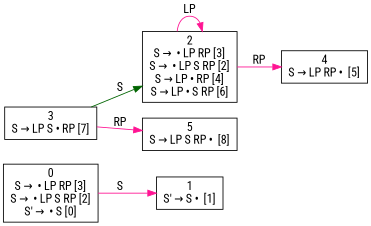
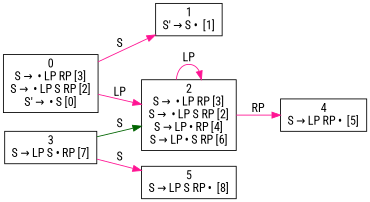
edge "0" -> "2": added, label "LP"
edge "3" -> "5": label "RP" -> "S"
